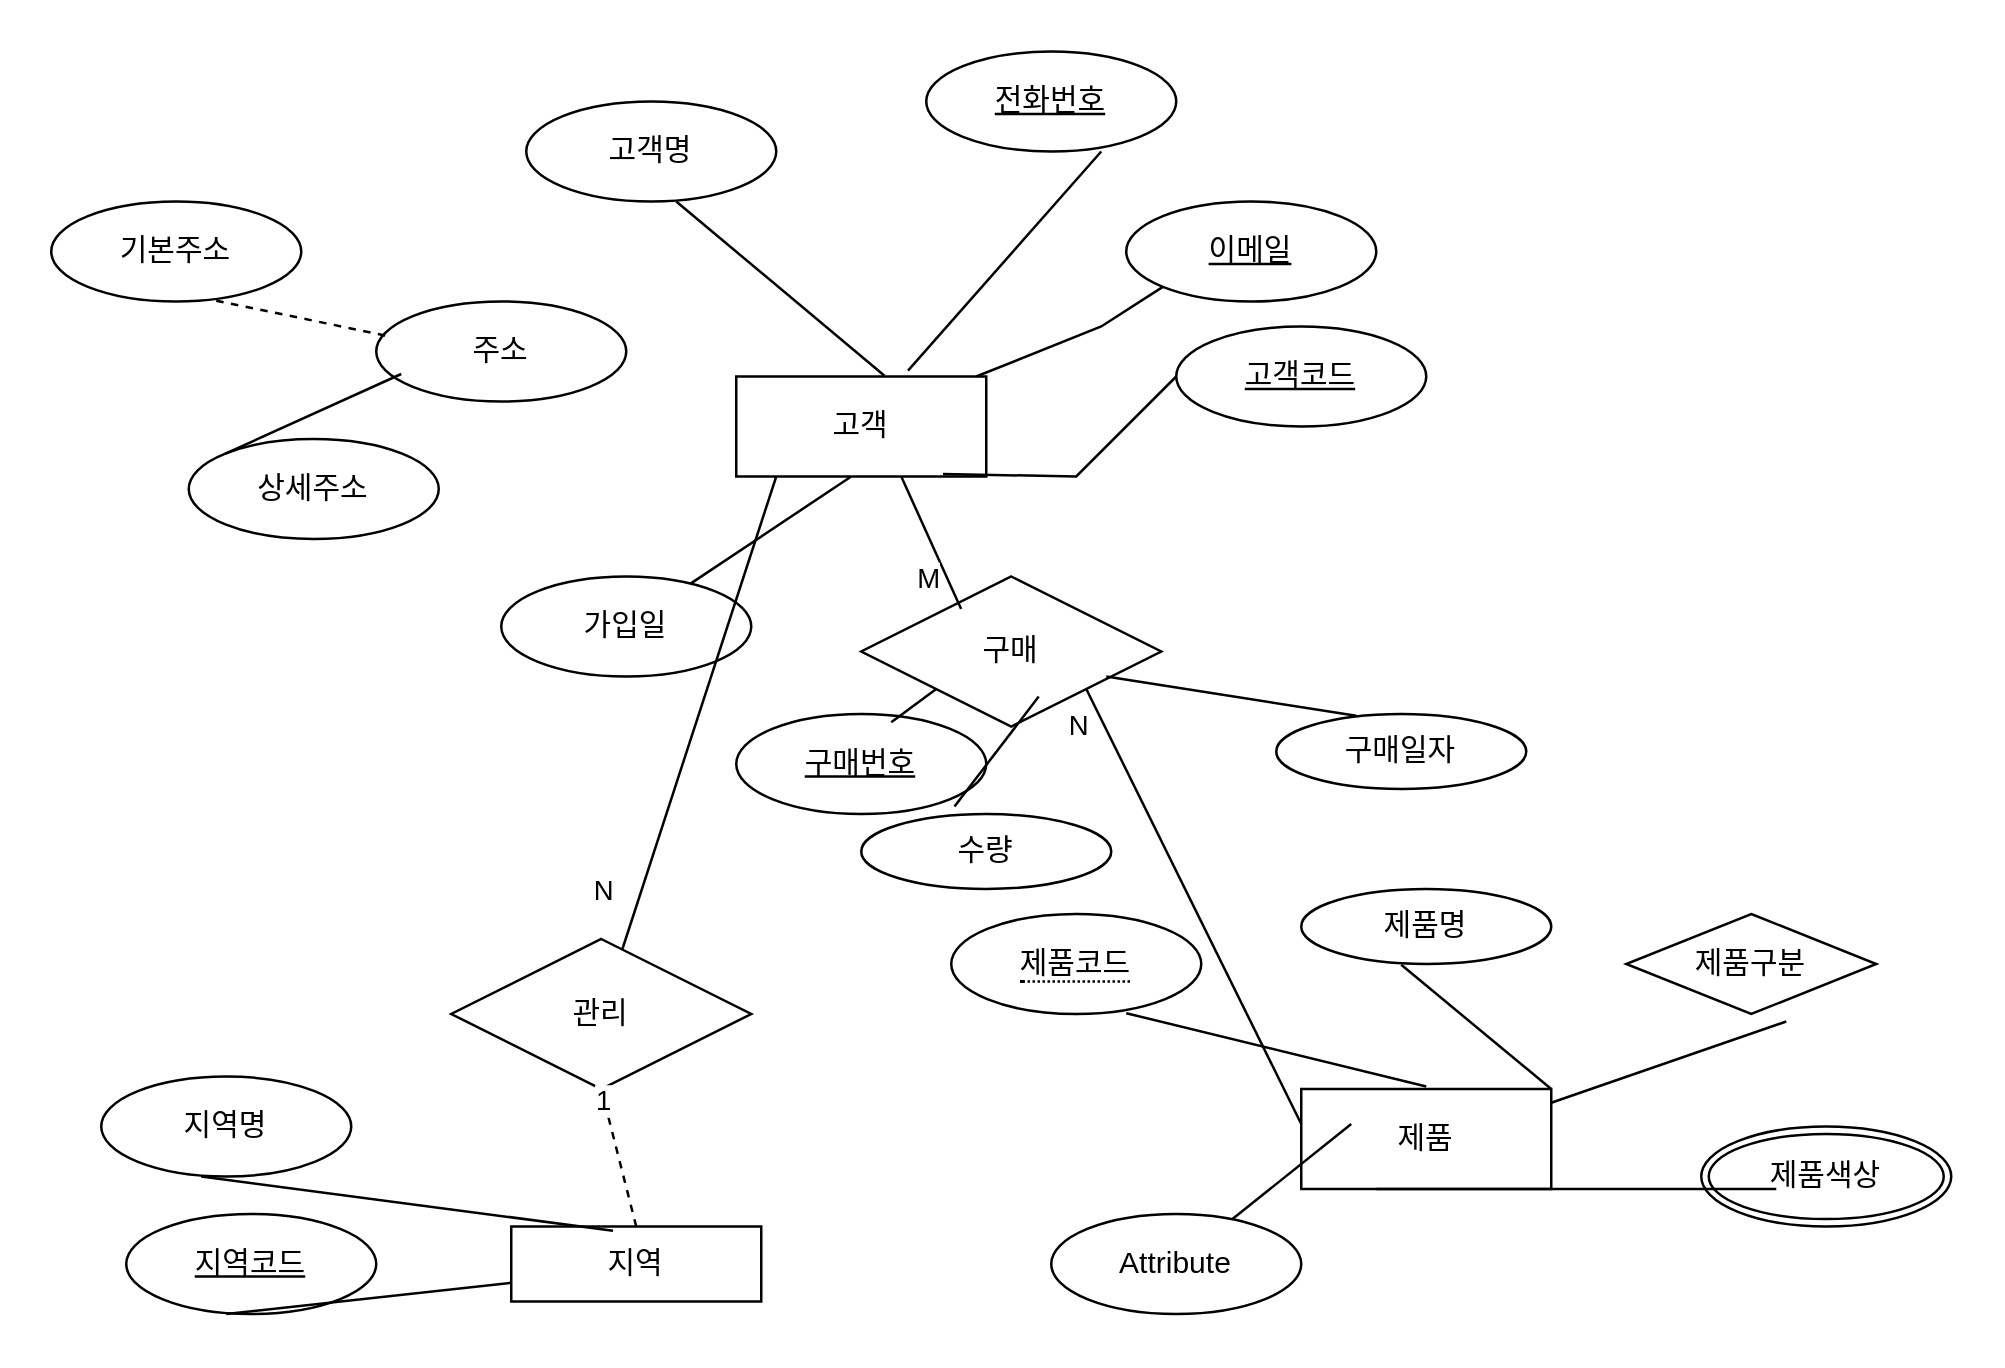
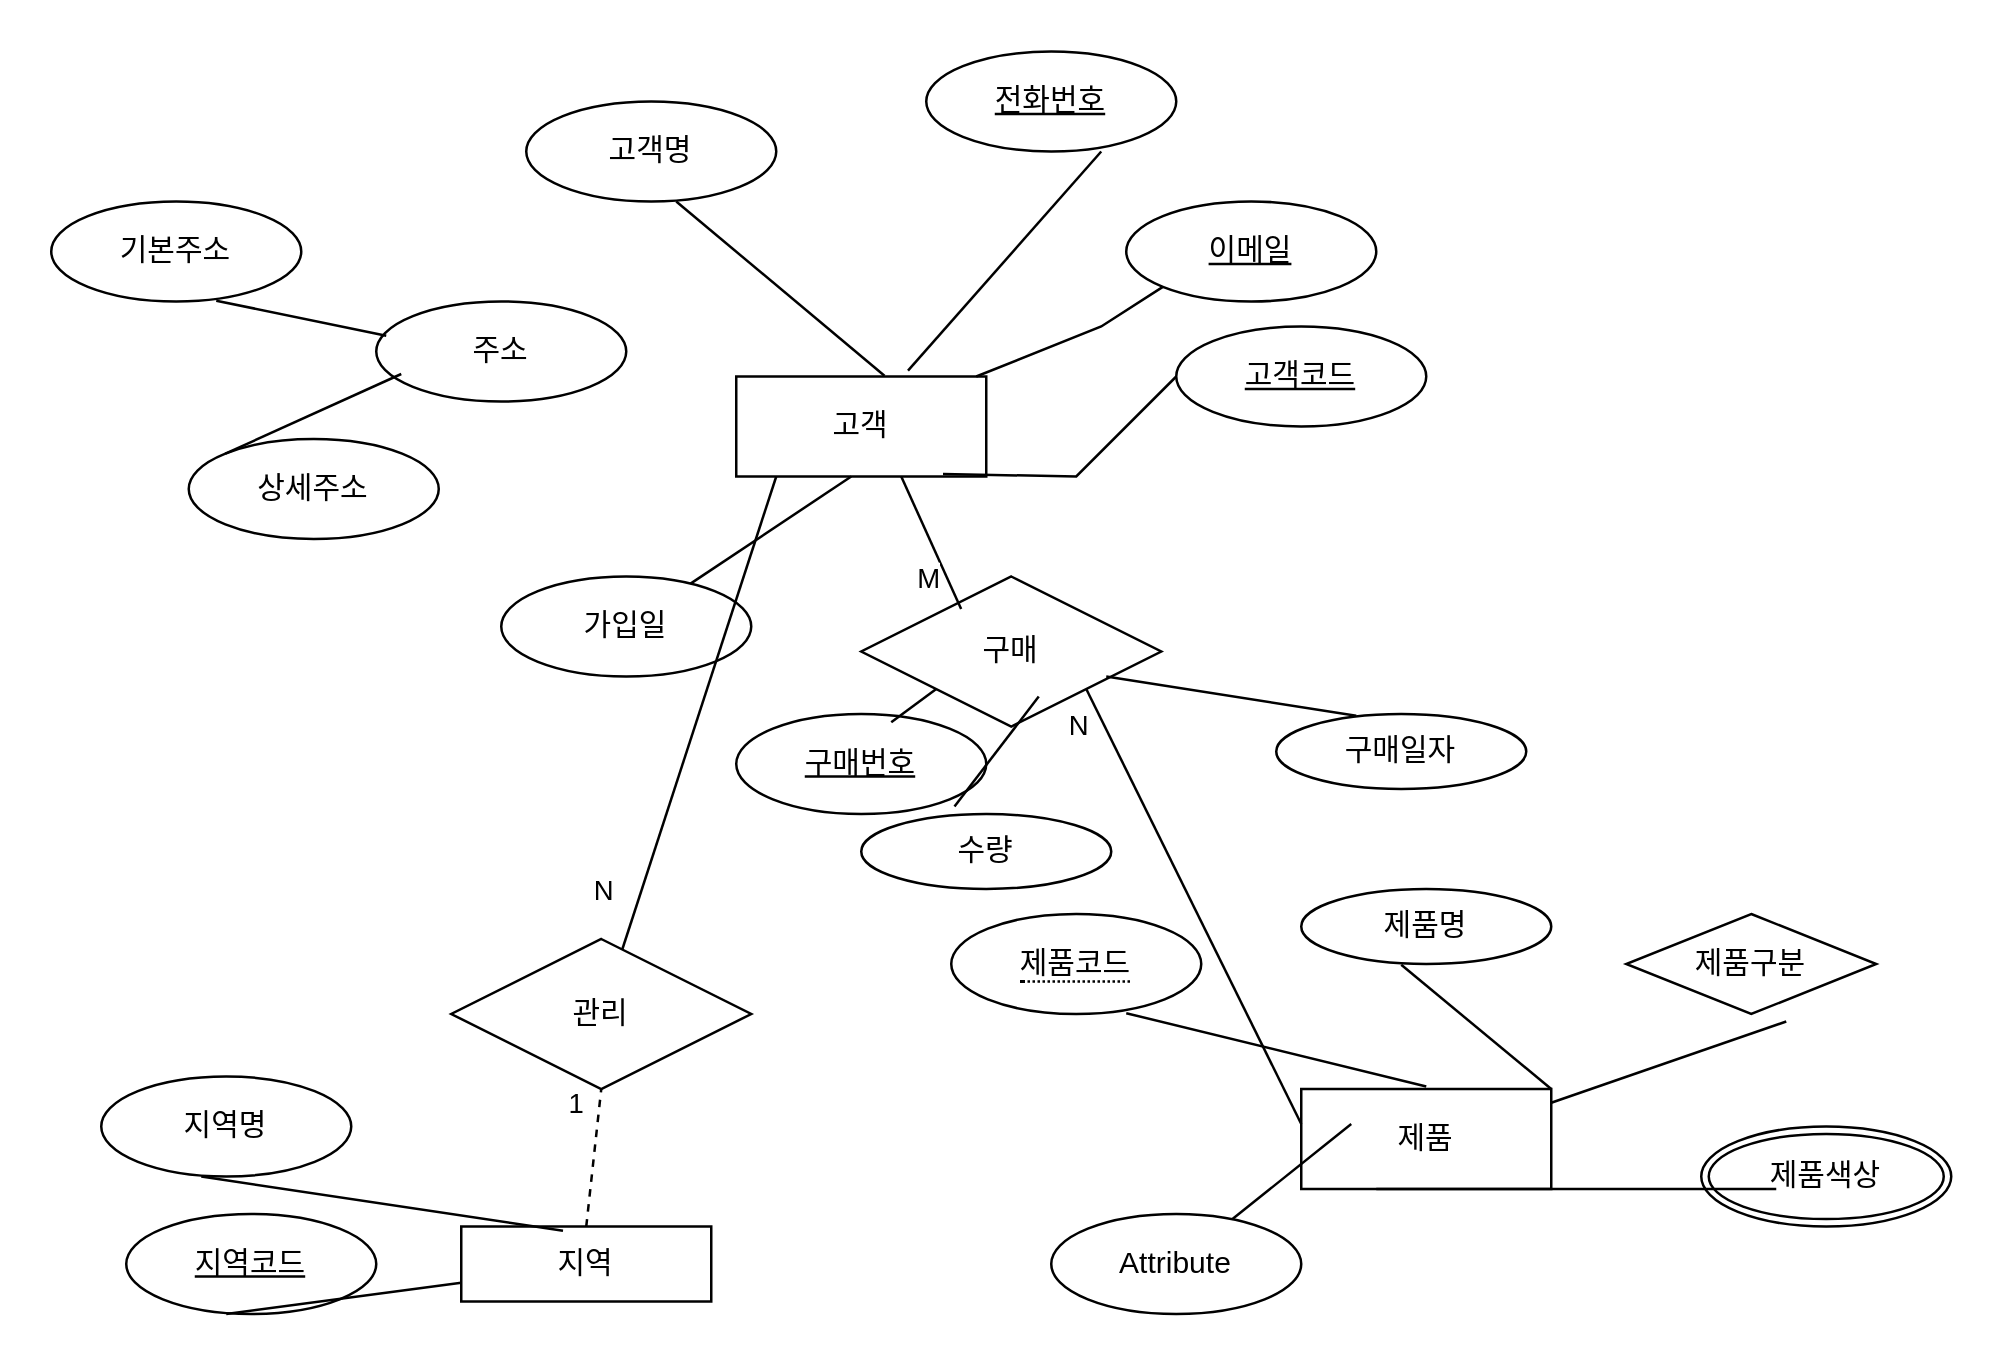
edge "기본주소" -- "주소": style dashed -> solid
node "지역": moved (636, 1264) -> (586, 1264)
